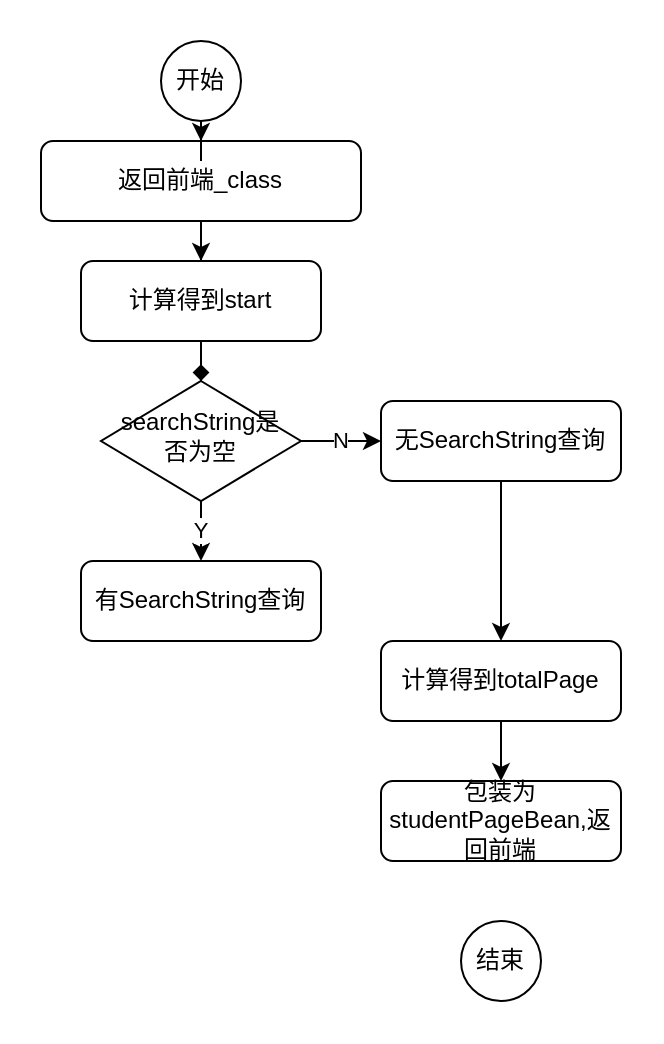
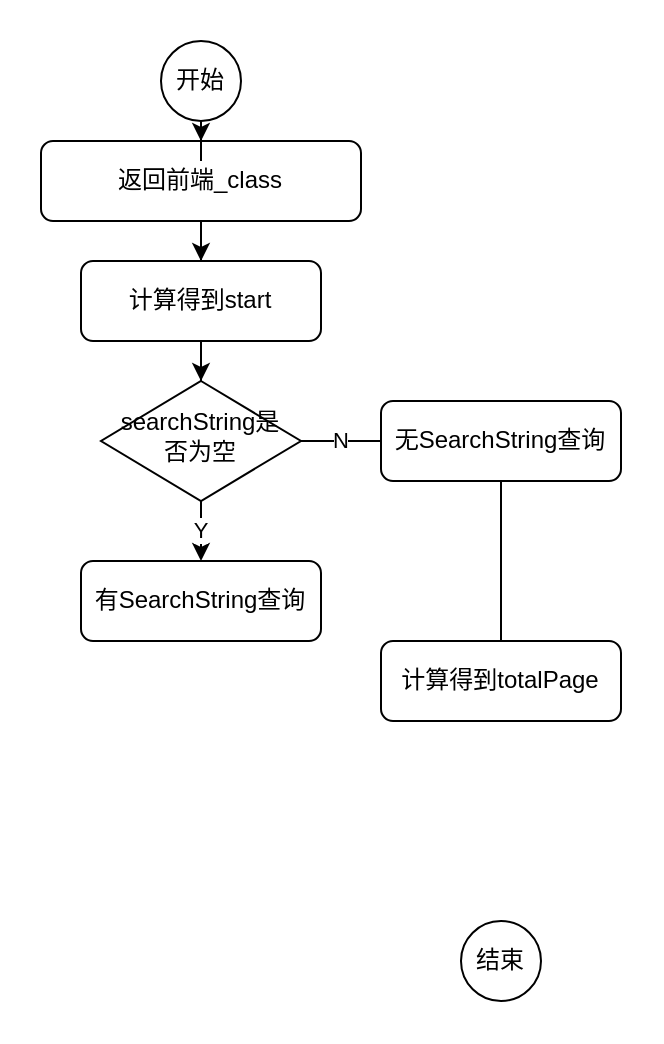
edge "计算得到start" -> "searchString是否为空": arrowhead diamond -> classic
edge "searchString是否为空" -> "无SearchString查询": arrowhead classic -> none
edge "无SearchString查询" -> "计算得到totalPage": arrowhead classic -> none
edge "计算得到totalPage" -> "包装为studentPageBean,返回前端": removed
node "包装为studentPageBean,返回前端": removed
